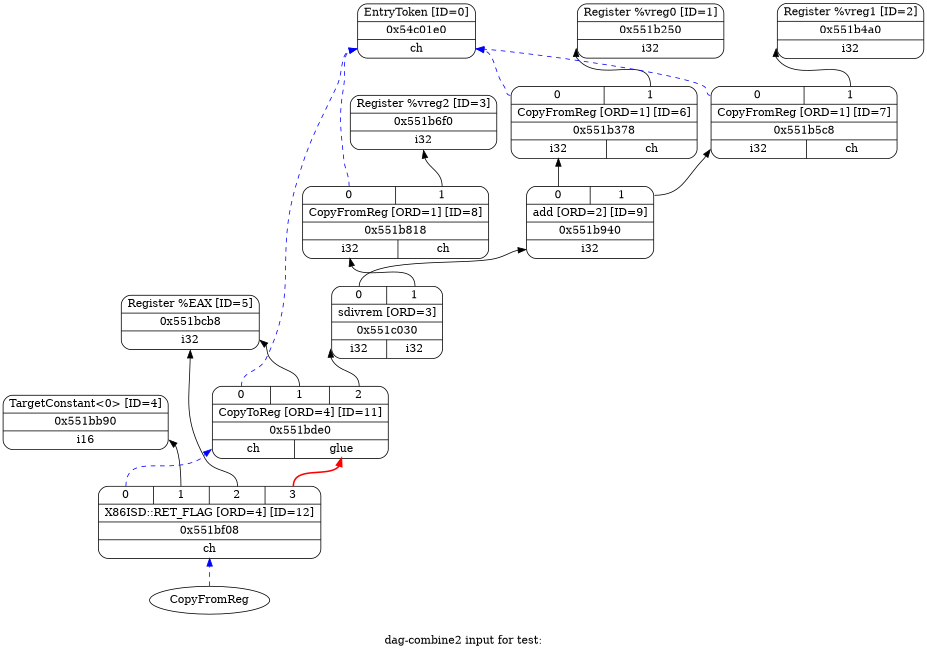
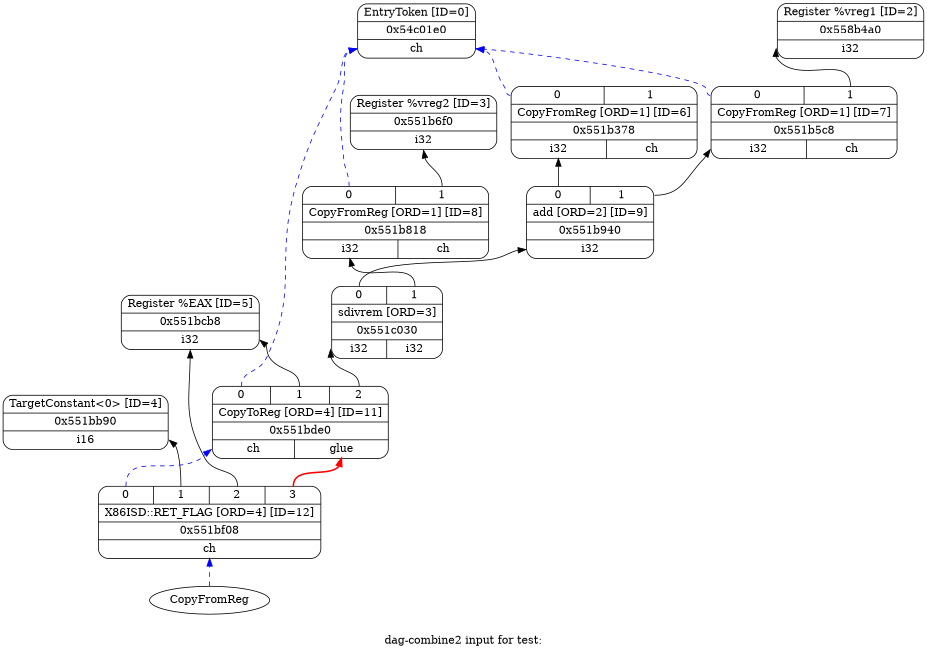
node "Register %vreg1 [ID=2]": text "0x551b4a0" -> "0x558b4a0"
node "Register %vreg0 [ID=1]": removed
